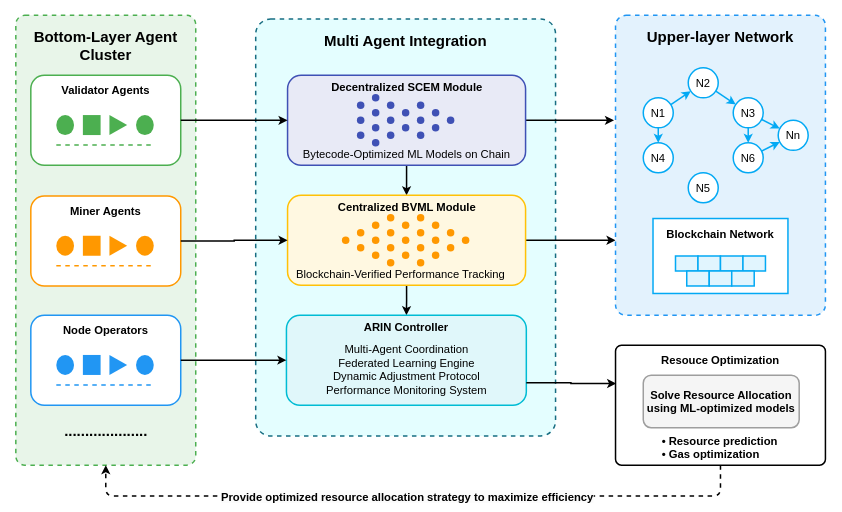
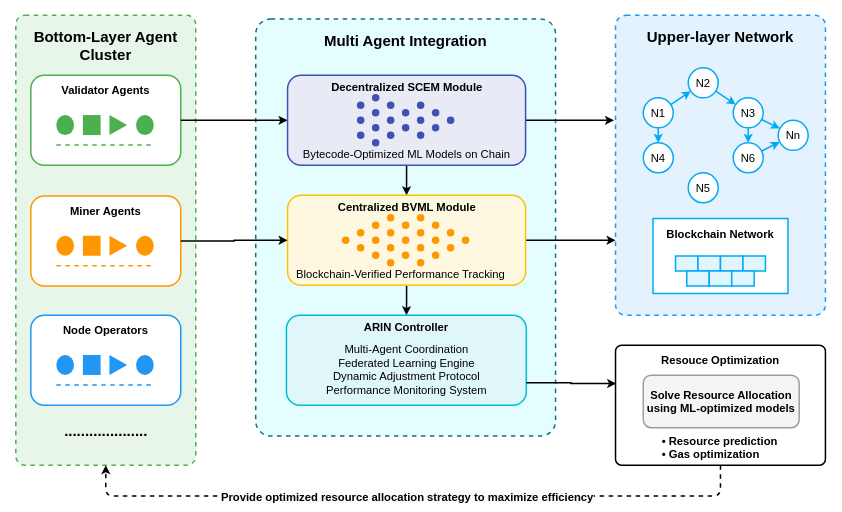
edge "Node Operators" -> "ARIN Controller": removed
